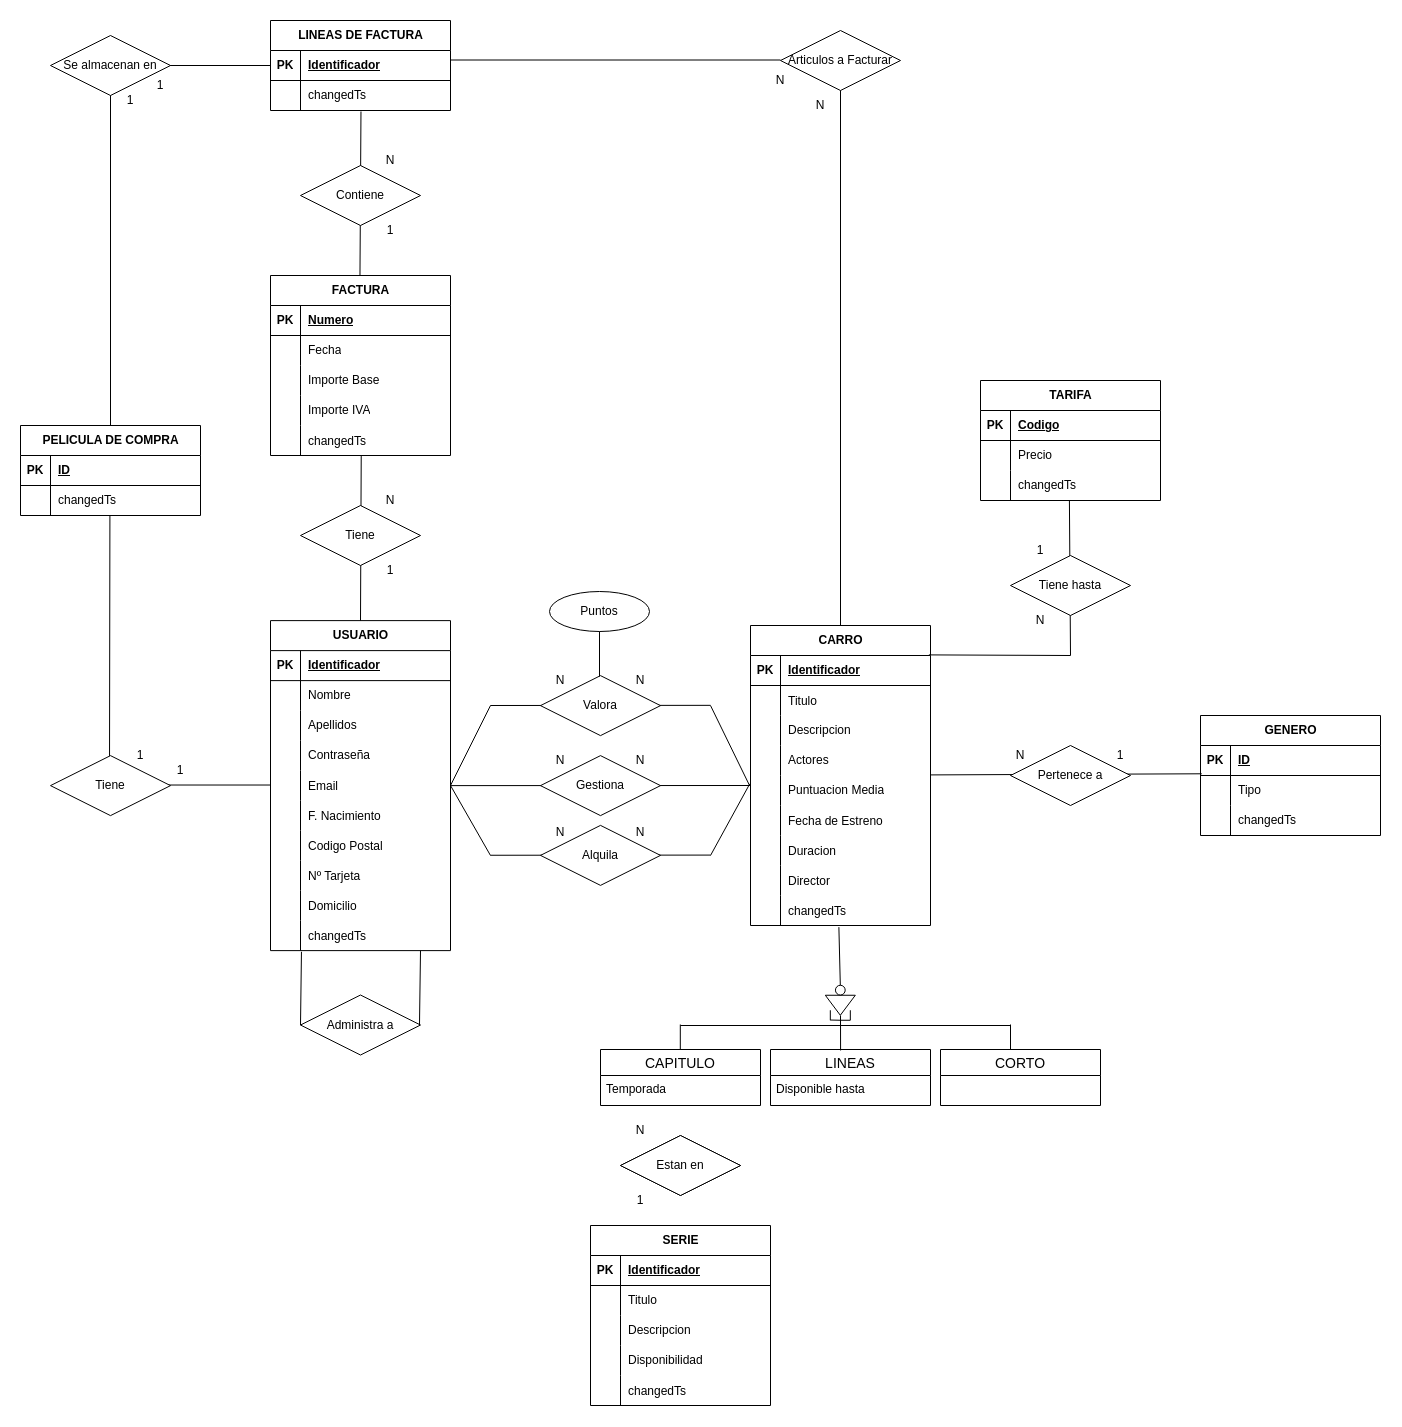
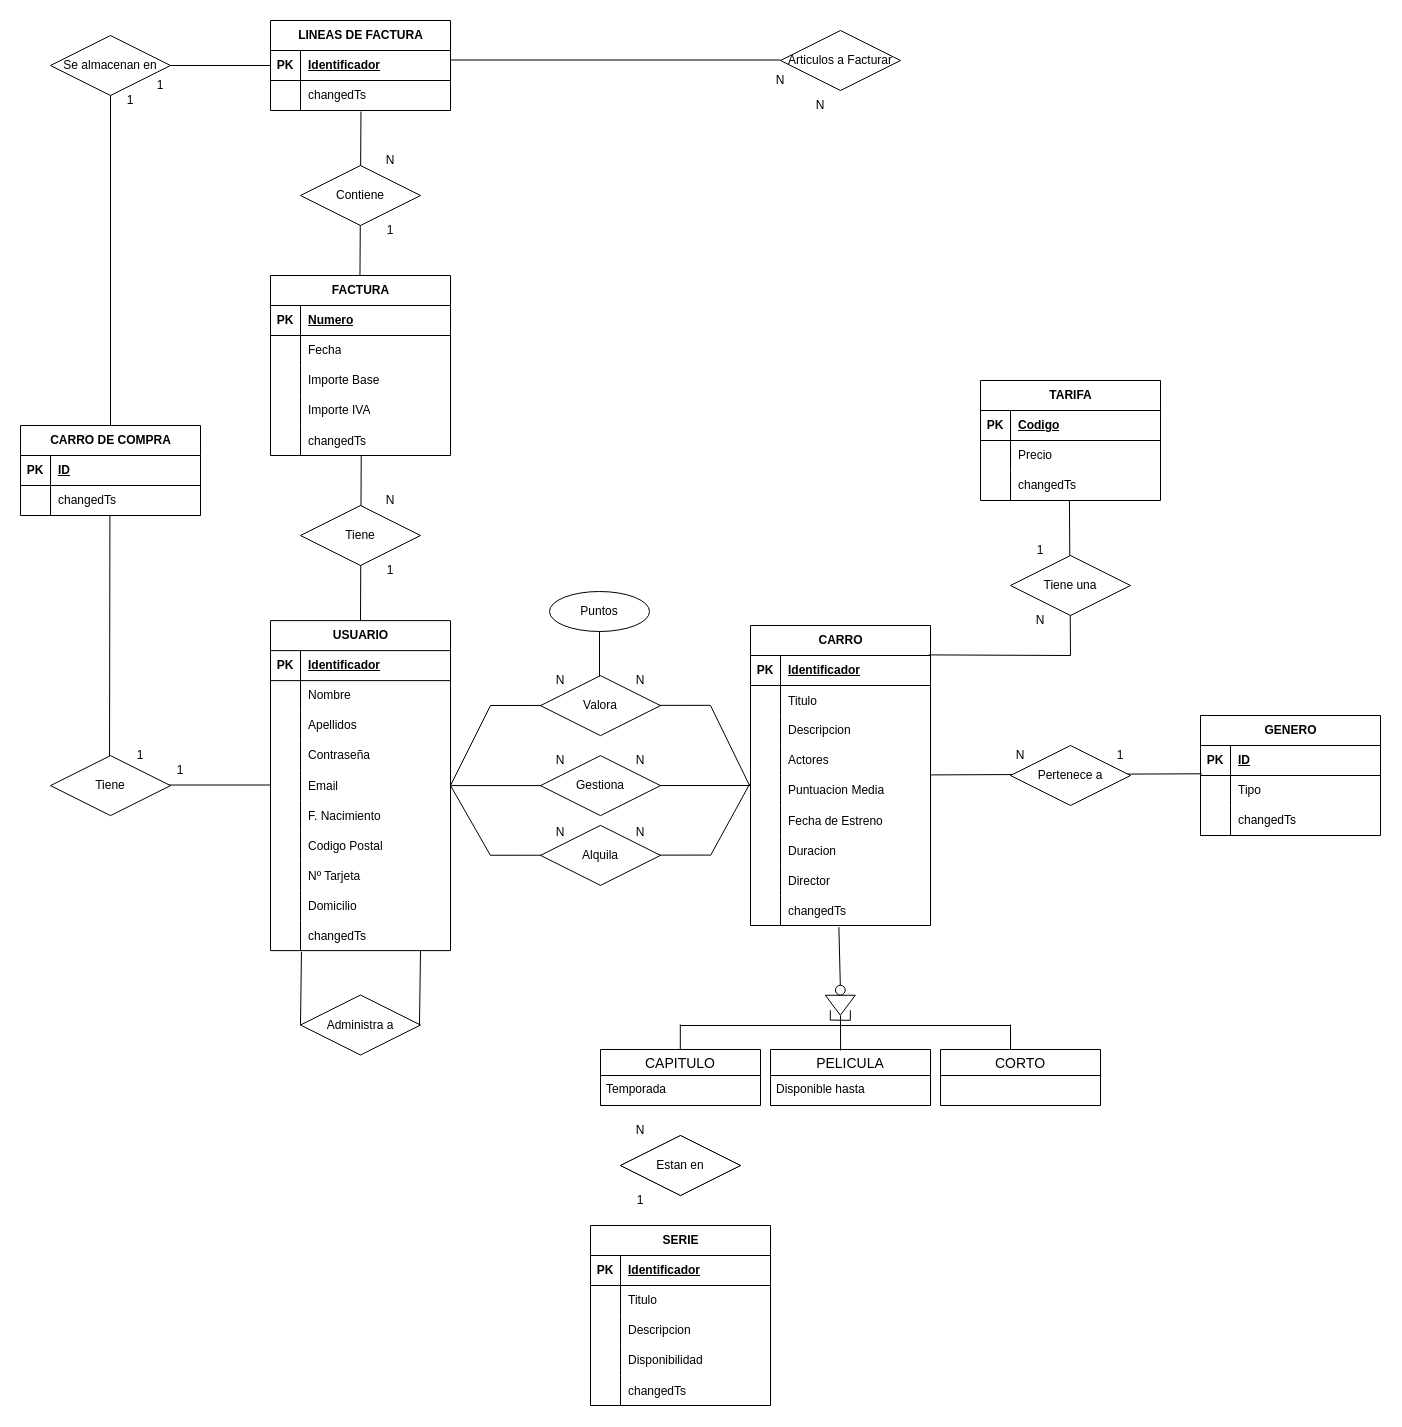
edge "Articulos a Facturar" -- "CARRO": removed
node "PELICULA DE COMPRA": label "PELICULA DE COMPRA" -> "CARRO DE COMPRA"
node "Tiene hasta": label "Tiene hasta" -> "Tiene una"
node "LINEAS": label "LINEAS" -> "PELICULA"
